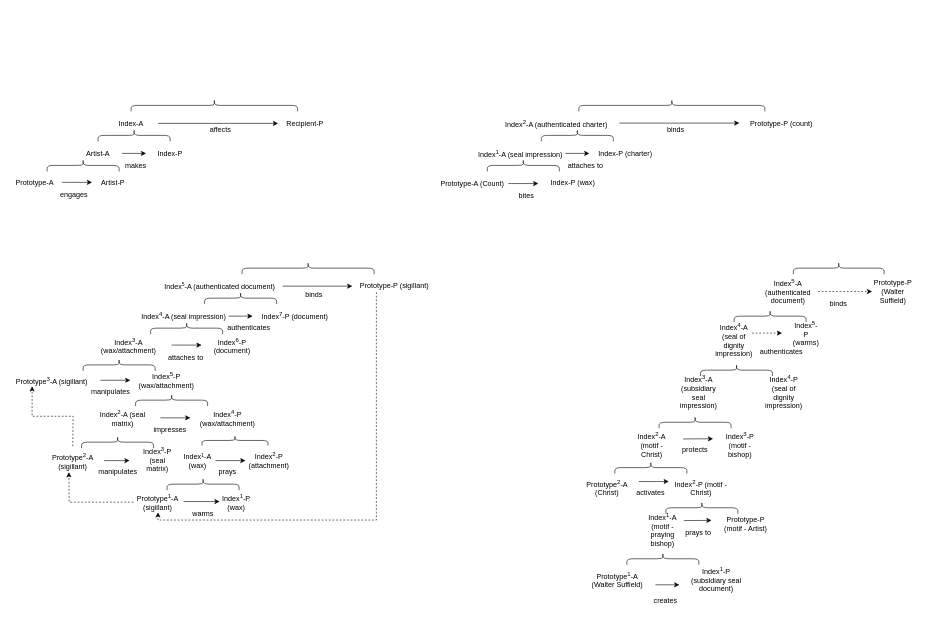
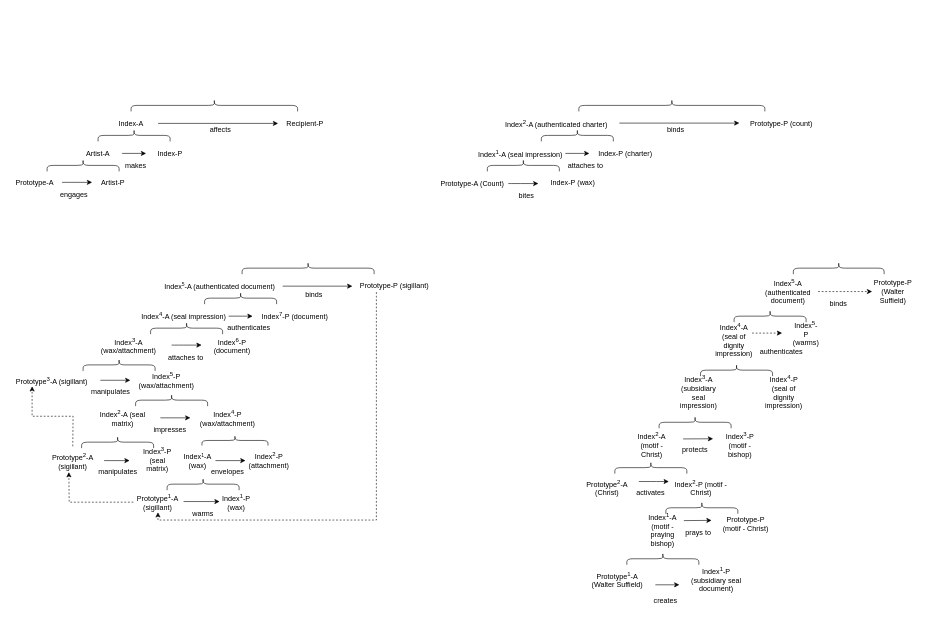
node "prays": label "prays" -> "envelopes"
node "Prototype-P (motif - Artist)": label "Prototype-P (motif - Artist)" -> "Prototype-P (motif - Christ)"
